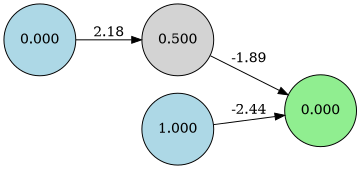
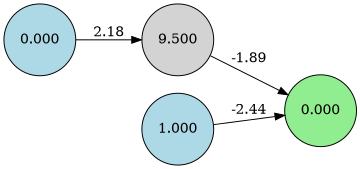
node "0.500": label "0.500" -> "9.500"
